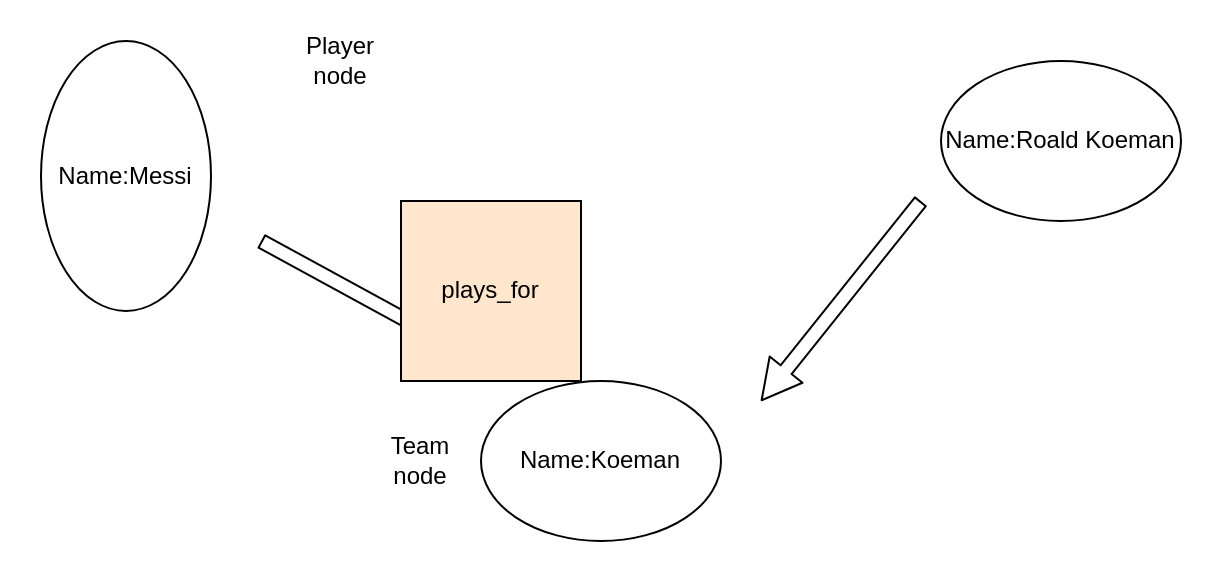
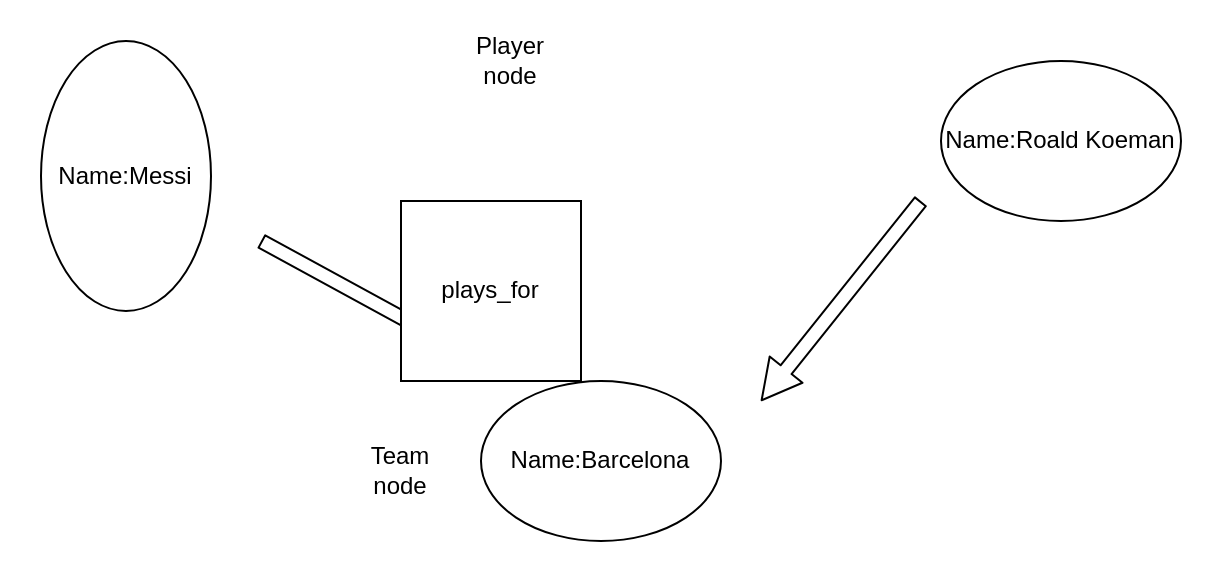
node "Player node": moved (341, 61) -> (511, 61)
node "plays_for": fillcolor #ffe6cc -> #ffffff
node "Team node": moved (421, 461) -> (401, 471)
node "Name:Koeman": label "Name:Koeman" -> "Name:Barcelona"
